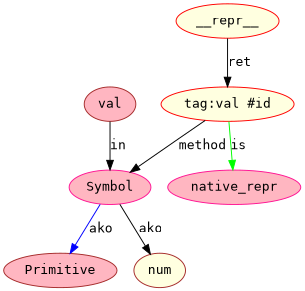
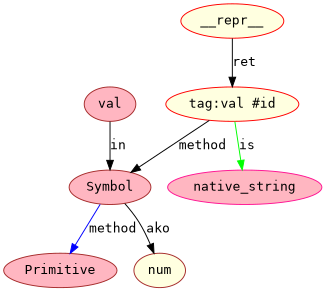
node "Symbol": color deeppink -> brown
node "native_repr": label "native_repr" -> "native_string"
edge "Symbol" -> "Primitive": label "ako" -> "method"
